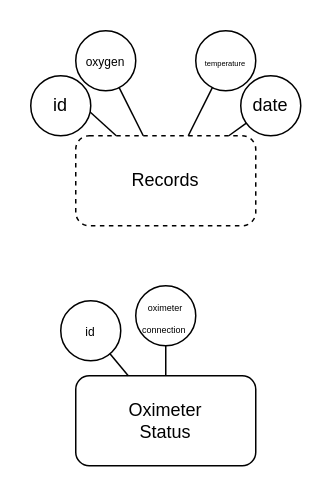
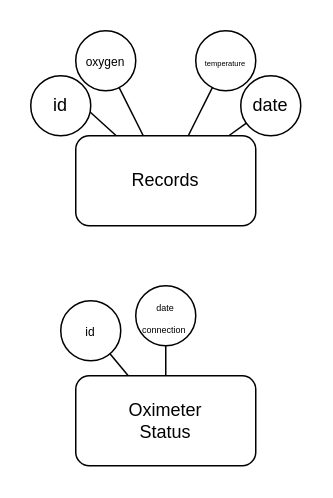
node "Records": style dashed -> solid
node "oximeter connection": label "oximeter connection" -> "date connection"
